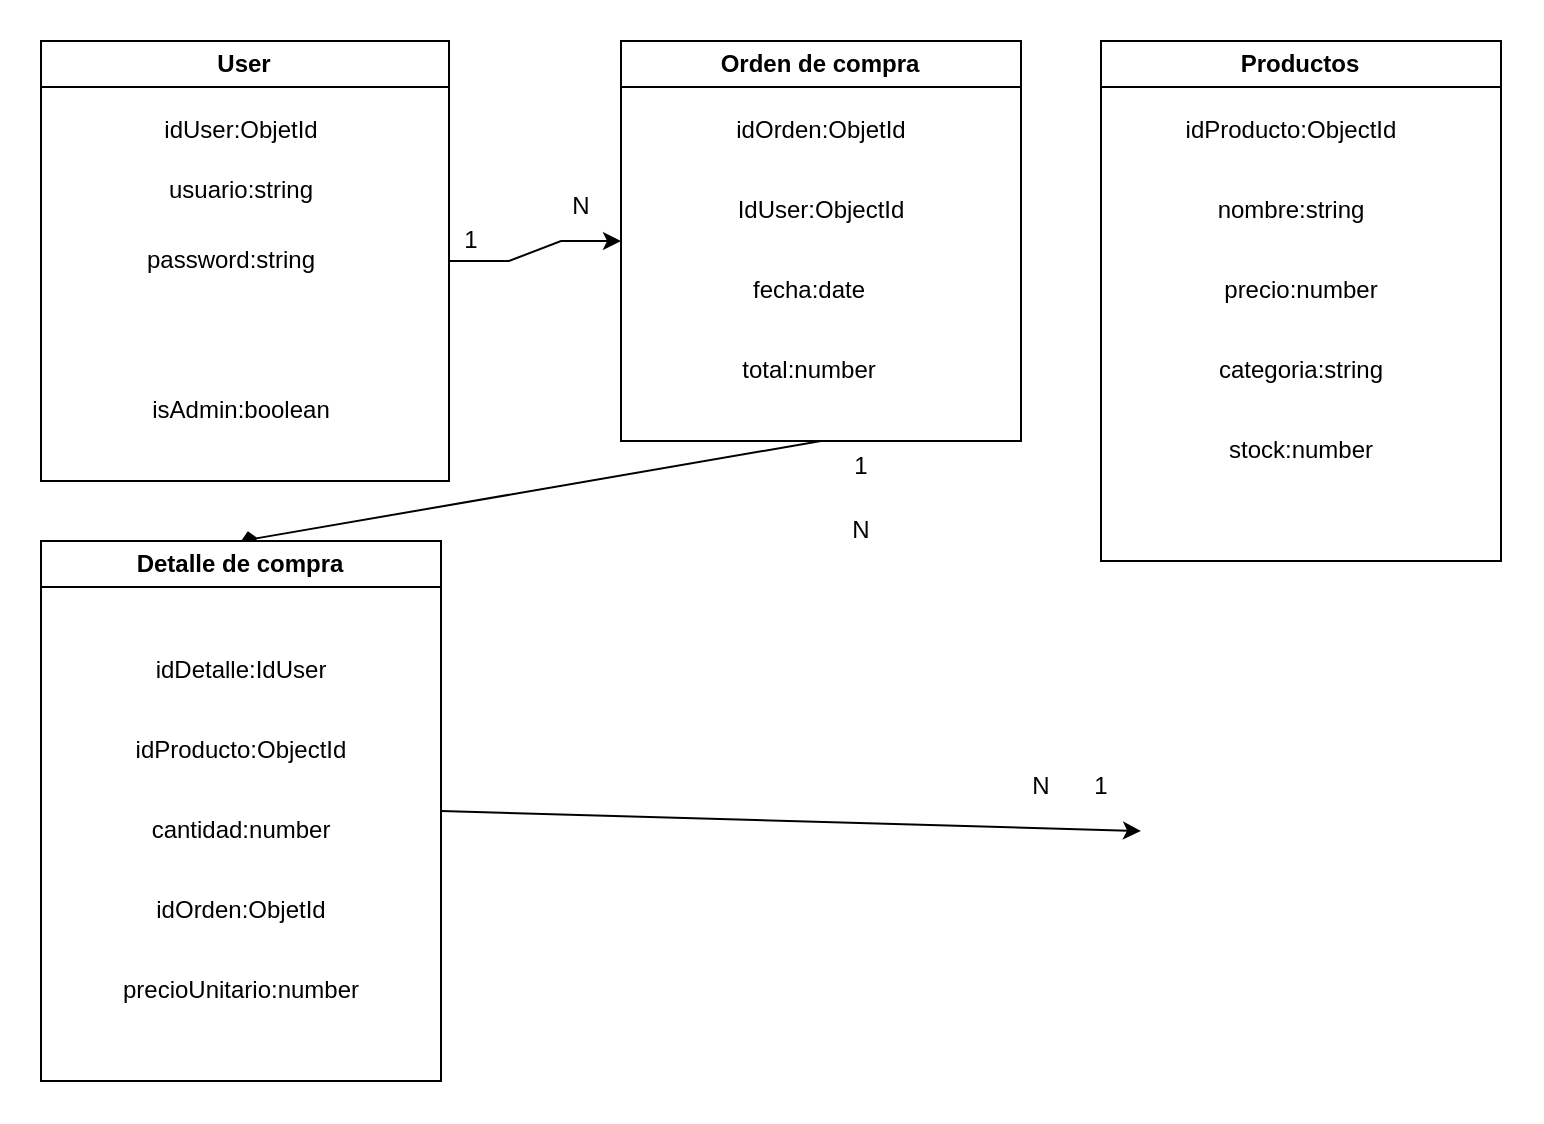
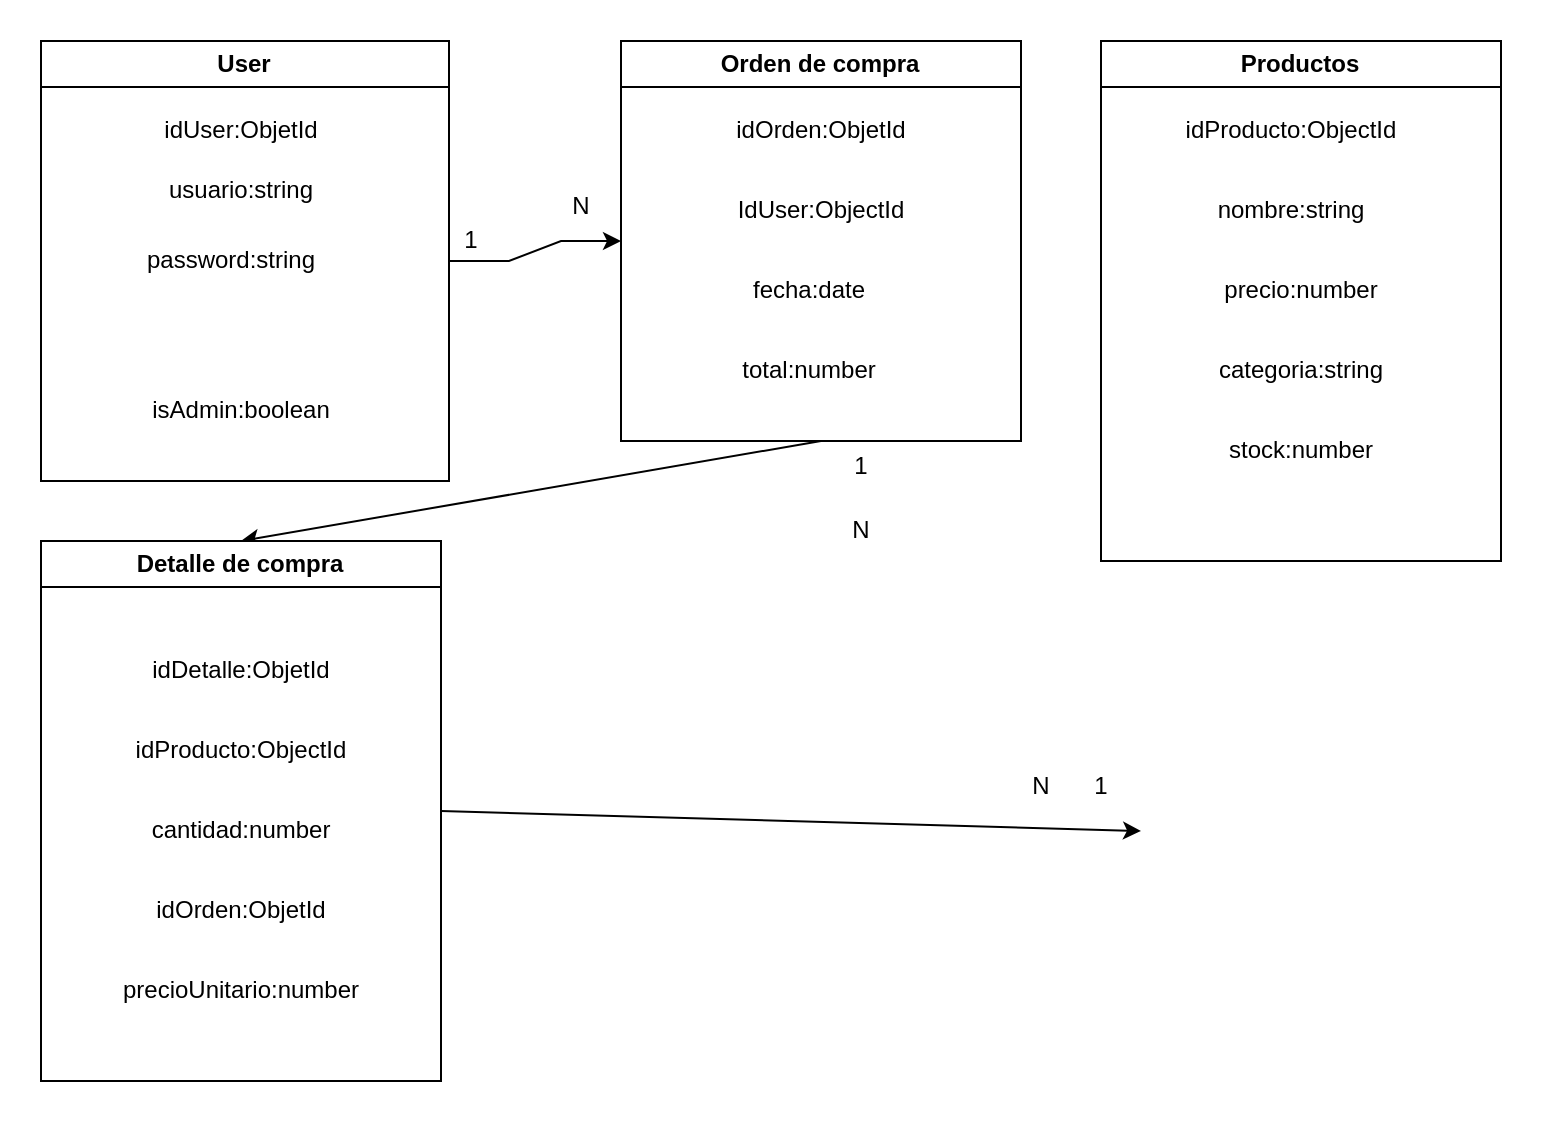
edge "Orden de compra" -> "Detalle de compra": arrowhead diamond -> classic
node "idDetalle:IdUser": label "idDetalle:IdUser" -> "idDetalle:ObjetId"
